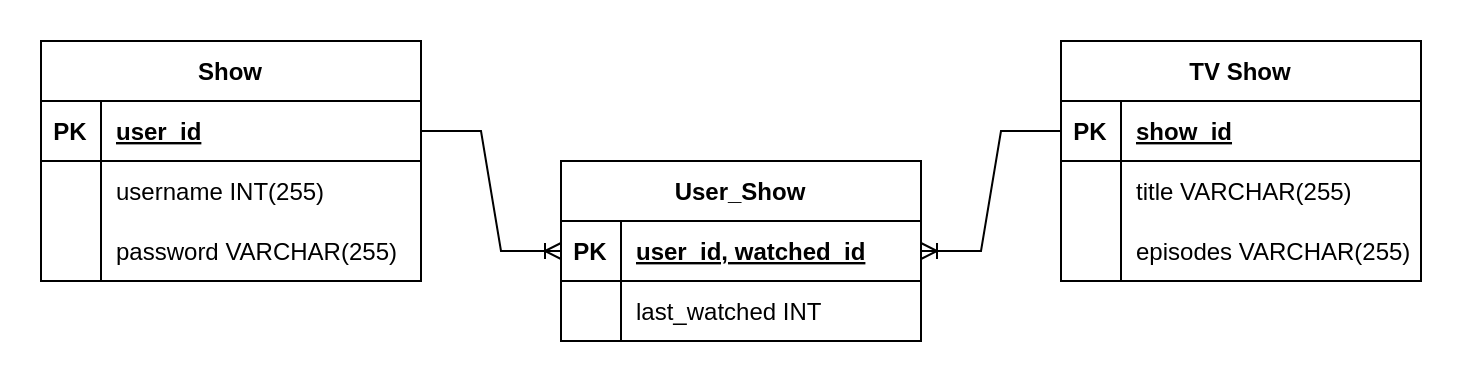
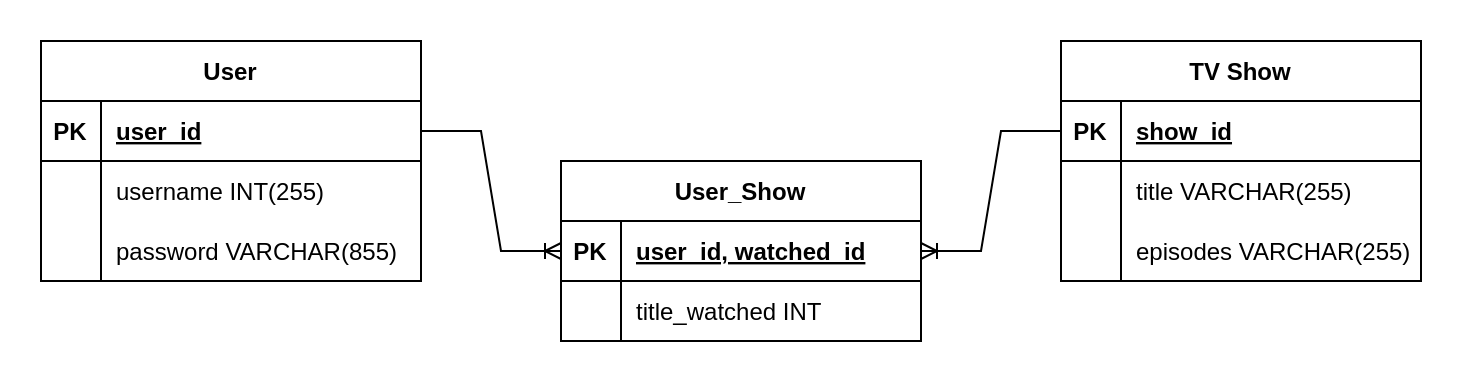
node "Show": label "Show" -> "User"
node "password VARCHAR(255)": label "password VARCHAR(255)" -> "password VARCHAR(855)"
node "last_watched INT": label "last_watched INT" -> "title_watched INT"
